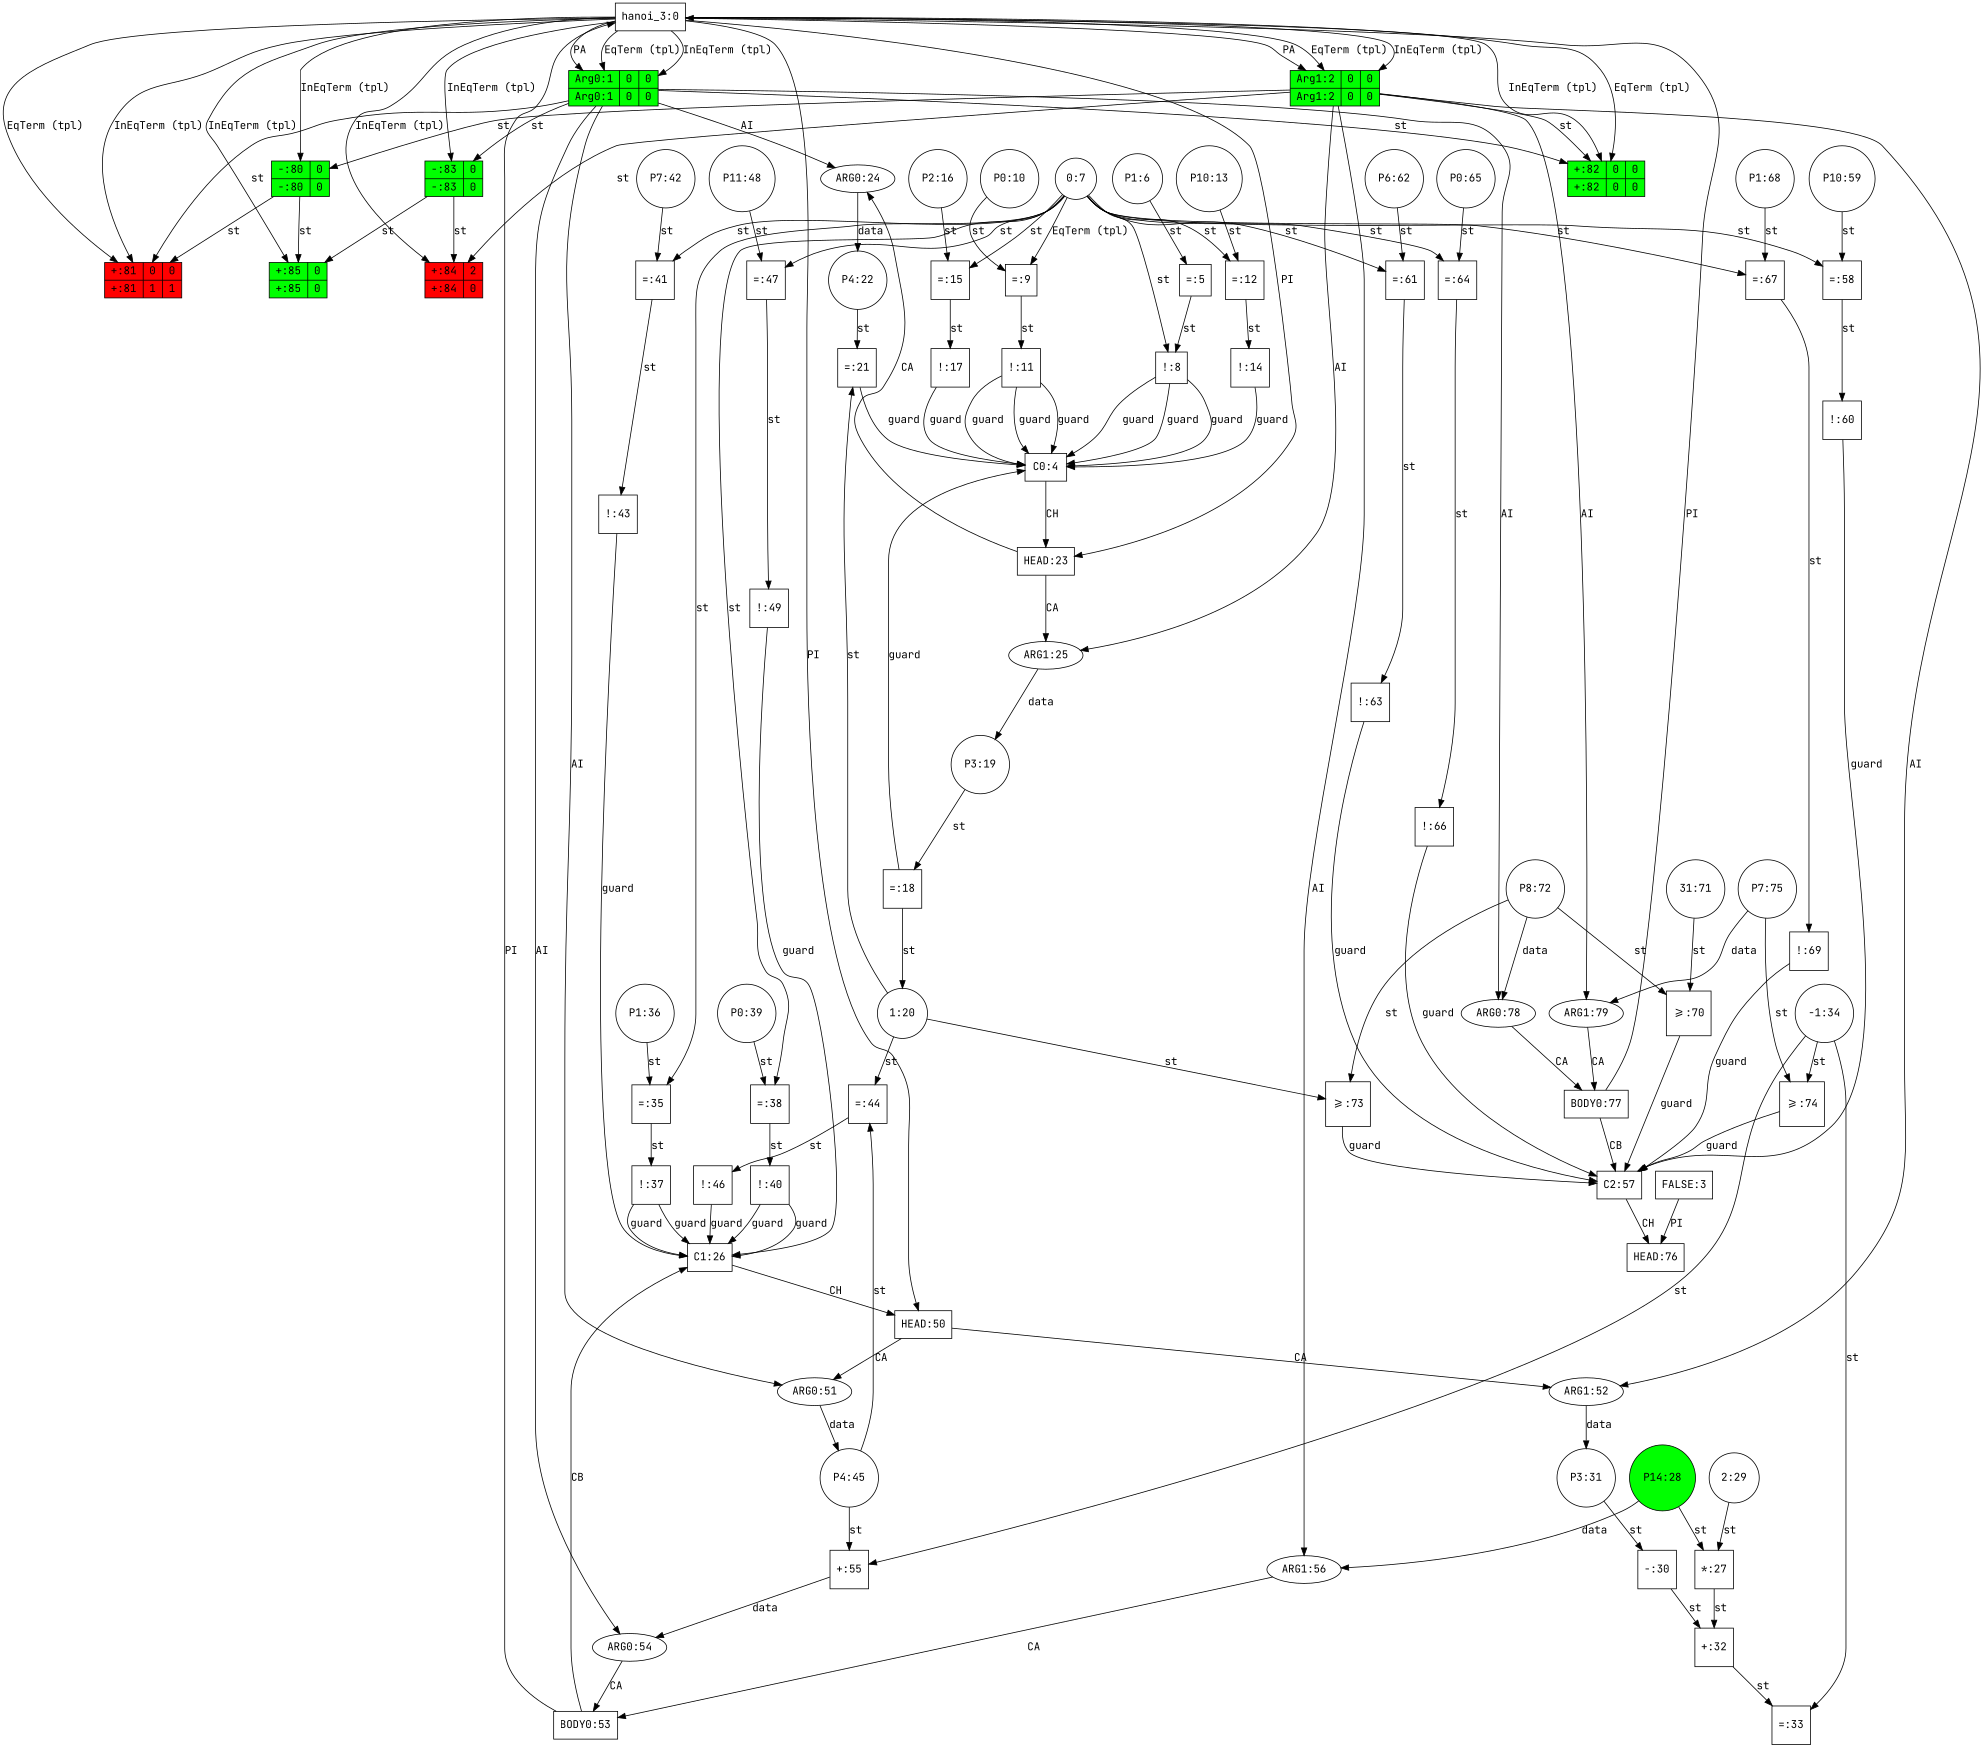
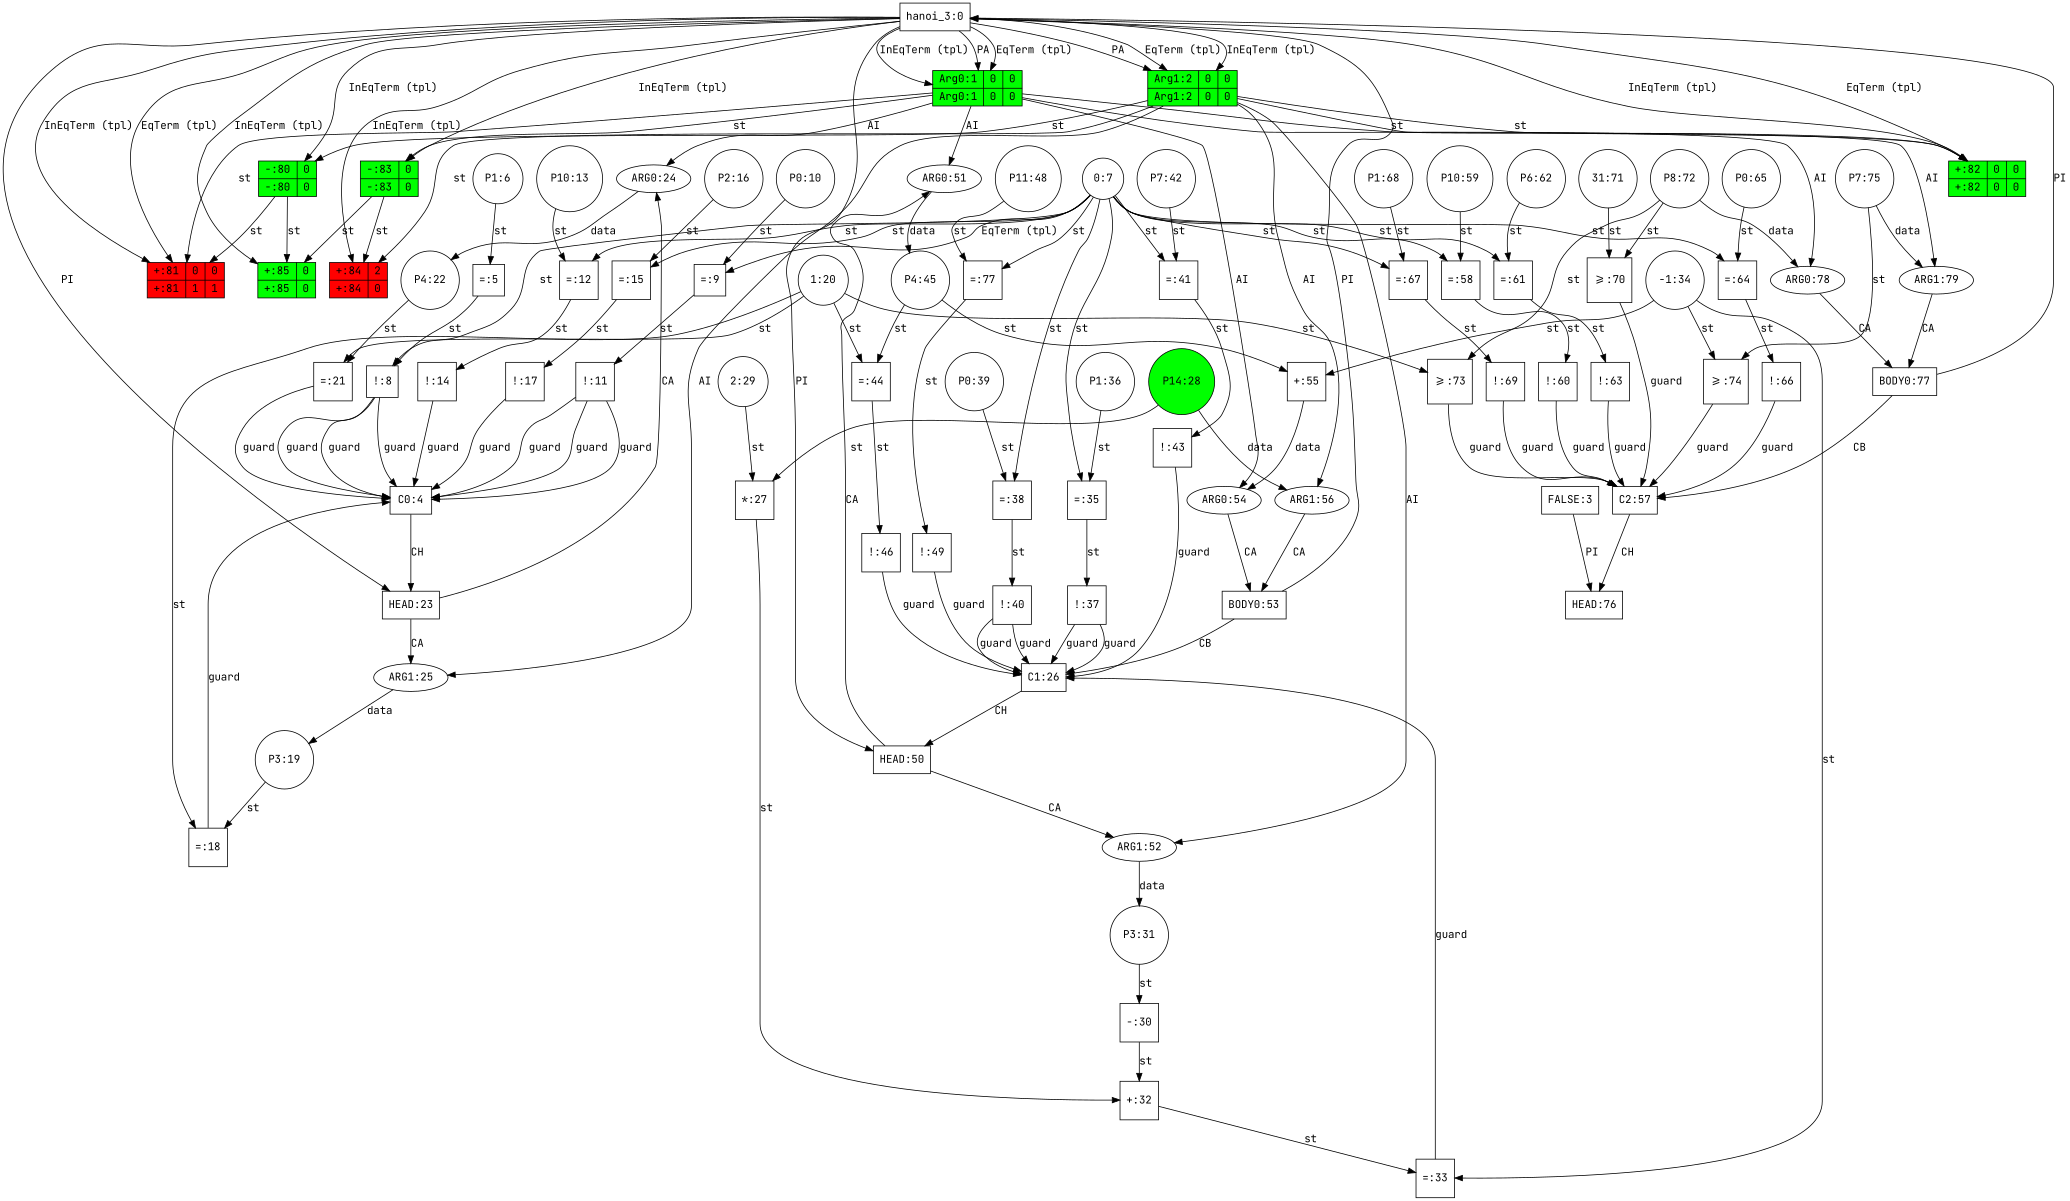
node "=:47": label "=:47" -> "=:77"
edge "=:33" -> "C1:26": added, label "guard"
edge "=:18" -> "1:20": reversed
